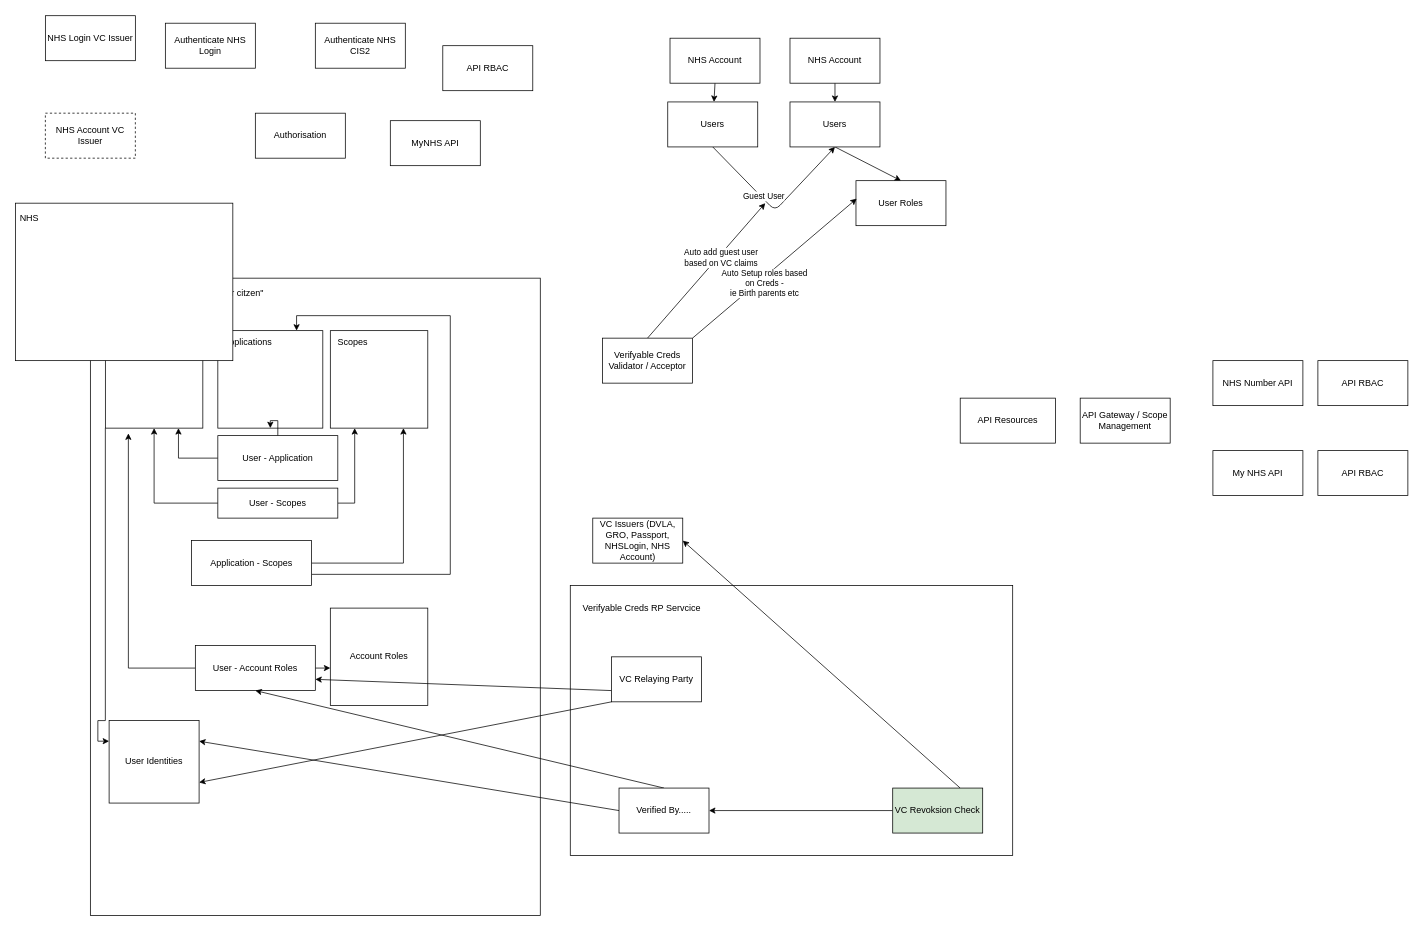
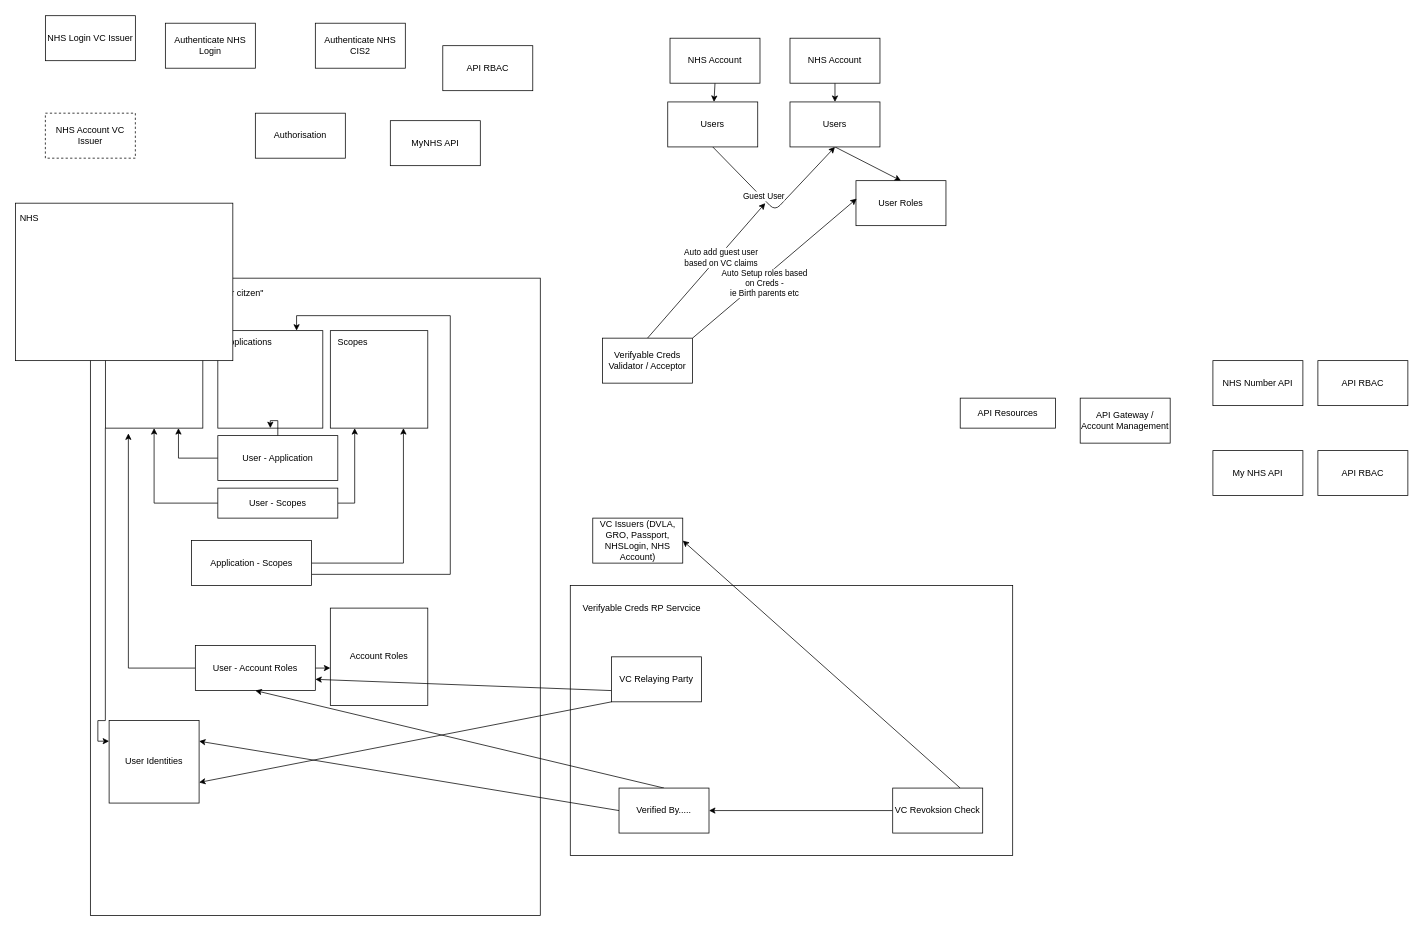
node "API Resources": size 95x45 -> 95x30
node "API Gateway / Scope Management": label "API Gateway / Scope Management" -> "API Gateway / Account Management"
node "VC Revoksion Check": fillcolor #d5e8d4 -> #ffffff
